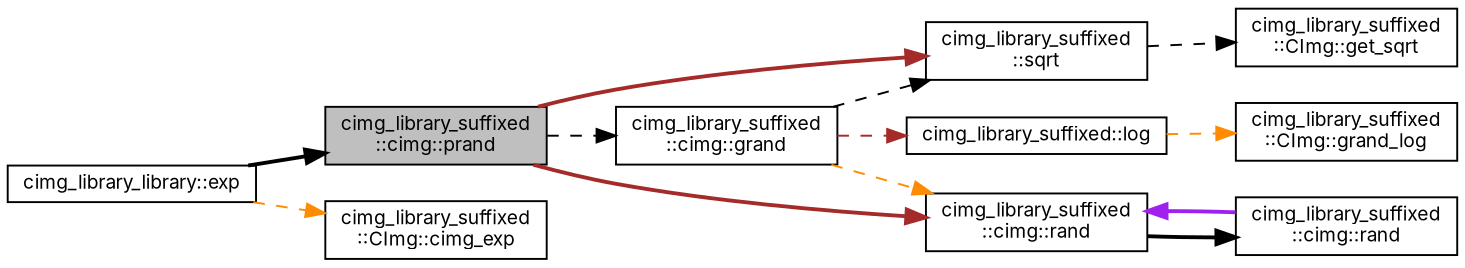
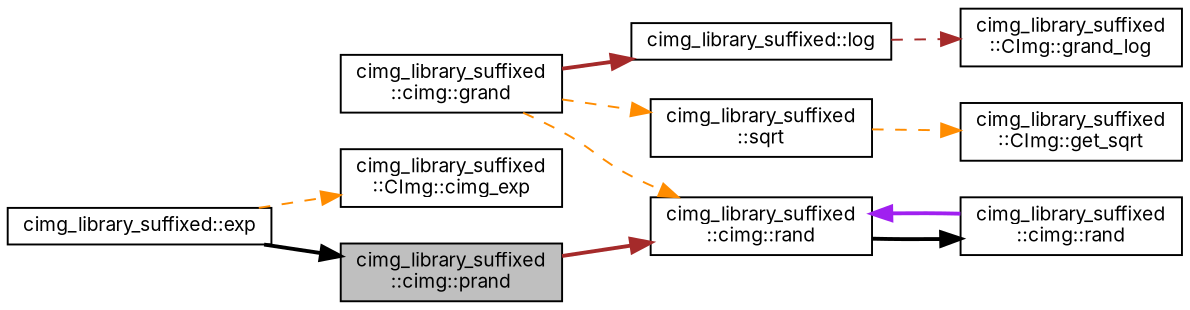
edge "cimg_library_suffixed ::sqrt" -> "cimg_library_suffixed ::CImg::get_sqrt": color black -> darkorange
edge "cimg_library_suffixed ::cimg::prand" -> "cimg_library_suffixed ::sqrt": removed
edge "cimg_library_suffixed ::cimg::grand" -> "cimg_library_suffixed ::sqrt": color black -> darkorange
edge "cimg_library_suffixed::log" -> "cimg_library_suffixed ::CImg::grand_log": color darkorange -> brown
edge "cimg_library_suffixed ::cimg::prand" -> "cimg_library_suffixed ::cimg::grand": removed
edge "cimg_library_suffixed ::cimg::grand" -> "cimg_library_suffixed::log": style dashed -> bold
node "cimg_library_library::exp": label "cimg_library_library::exp" -> "cimg_library_suffixed::exp"
